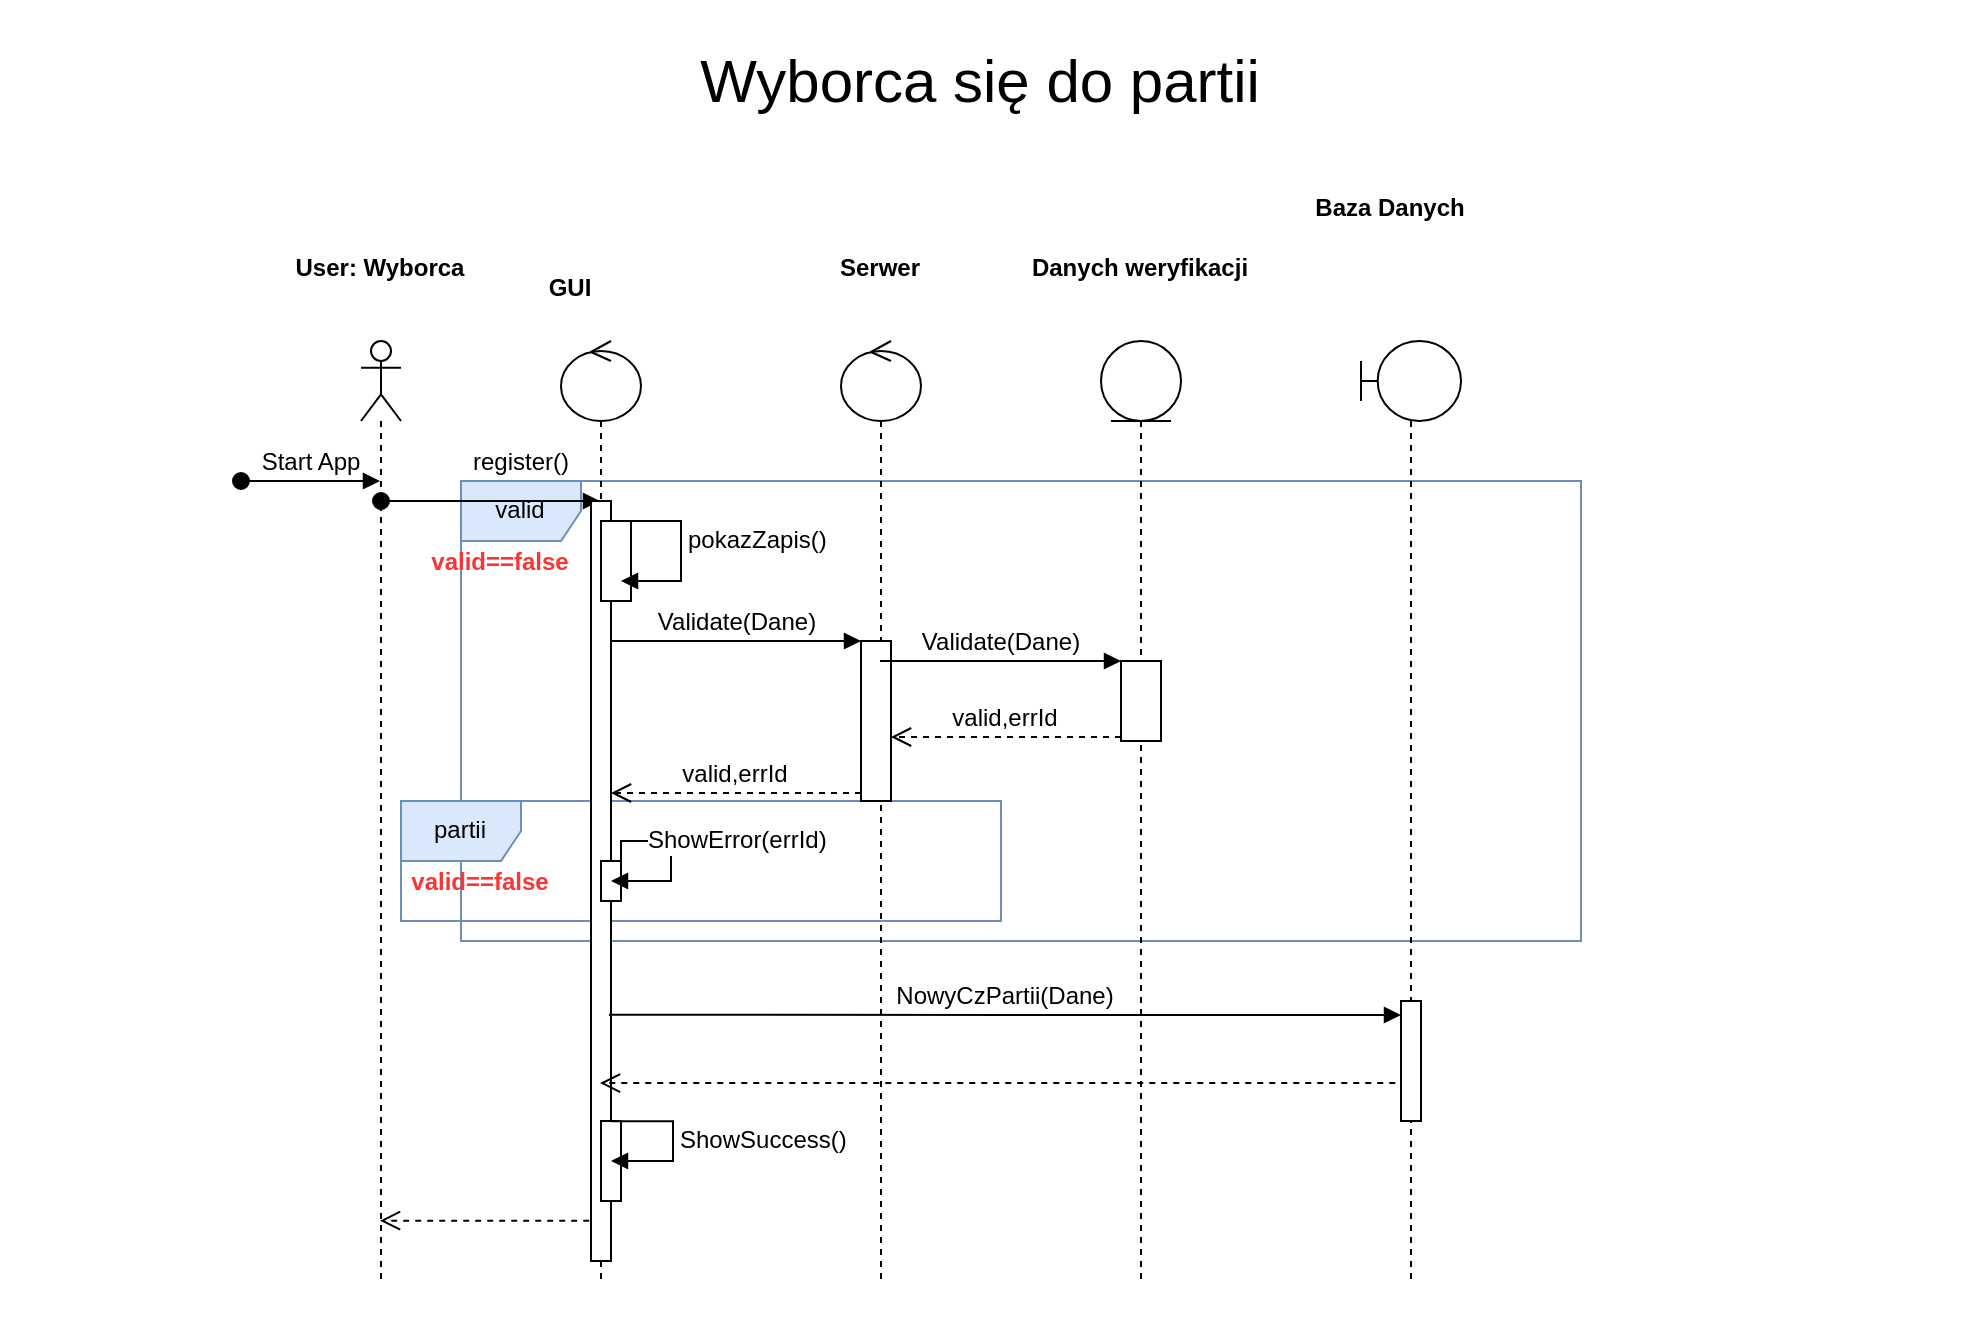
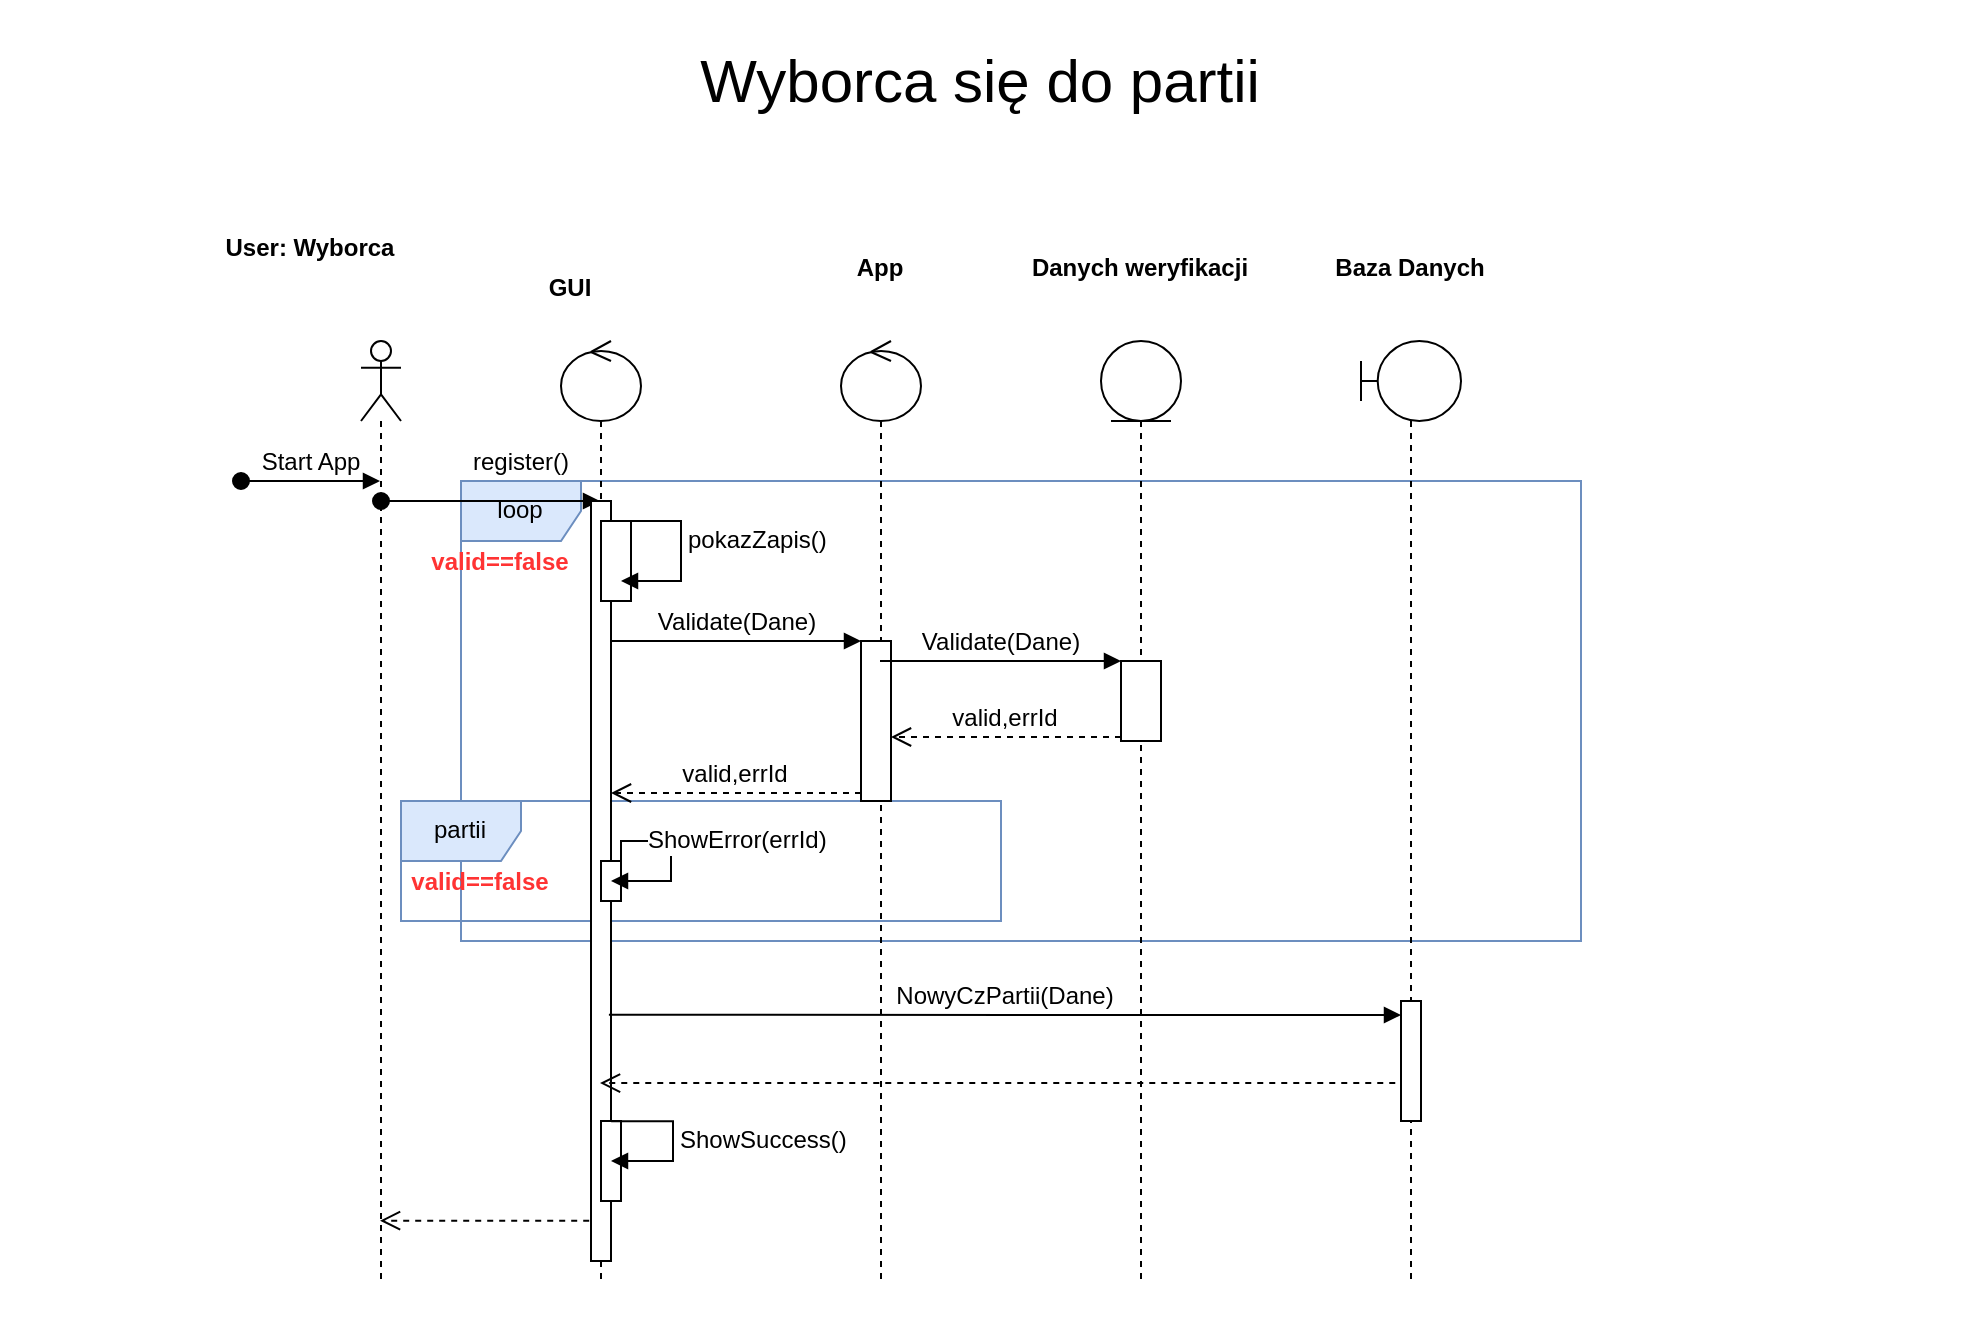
node "Baza Danych": moved (1391, 207) -> (1411, 267)
node "User: Wyborca": moved (381, 267) -> (311, 247)
node "Serwer": label "Serwer" -> "App"
node "valid": label "valid" -> "loop"
